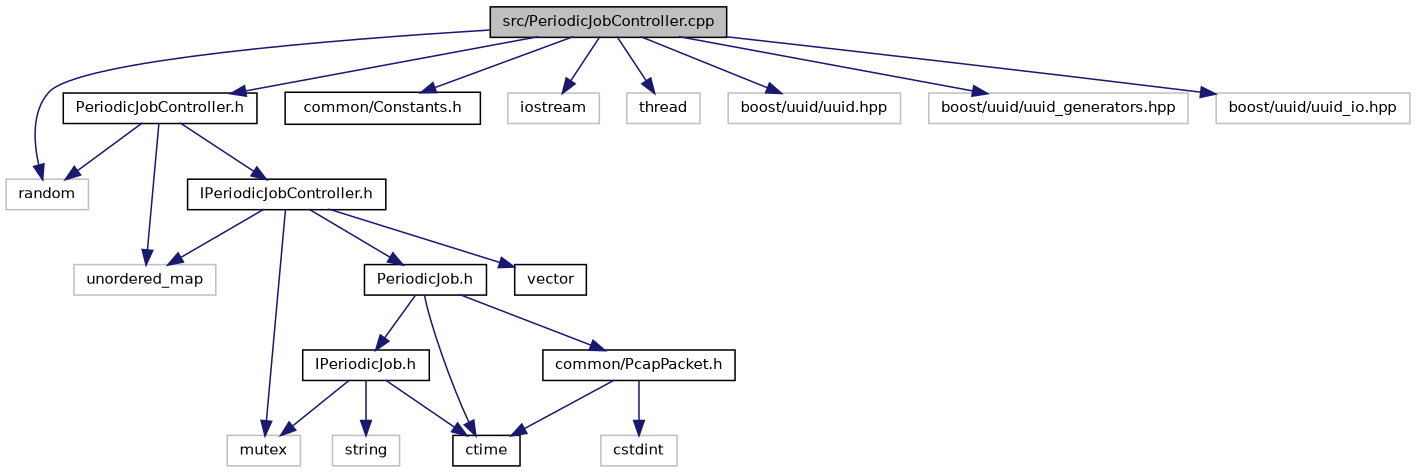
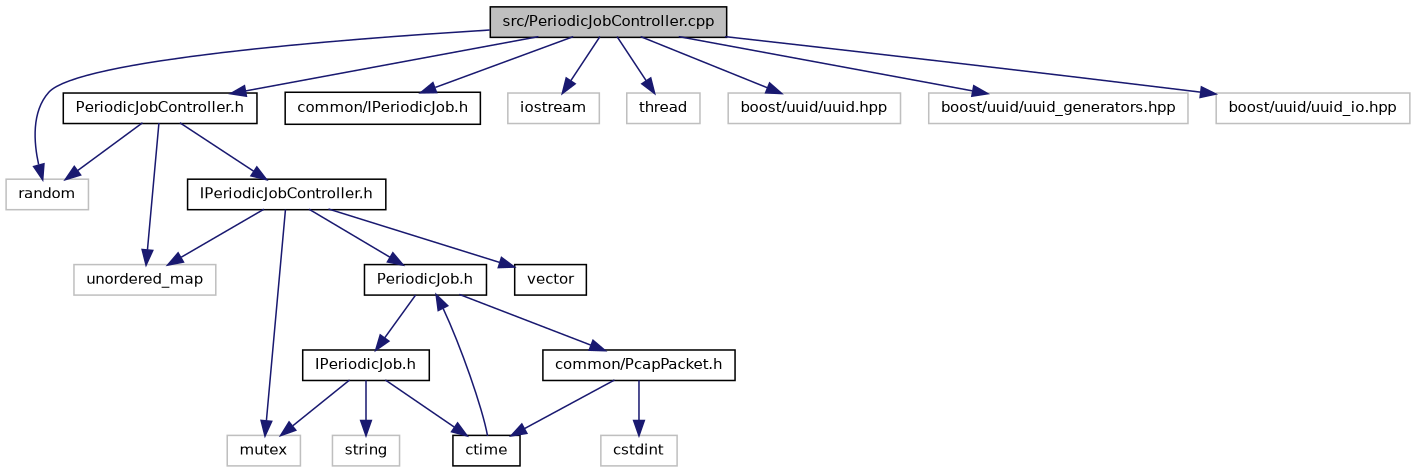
node "common/Constants.h": label "common/Constants.h" -> "common/IPeriodicJob.h"
edge "PeriodicJob.h" -> "ctime": reversed
